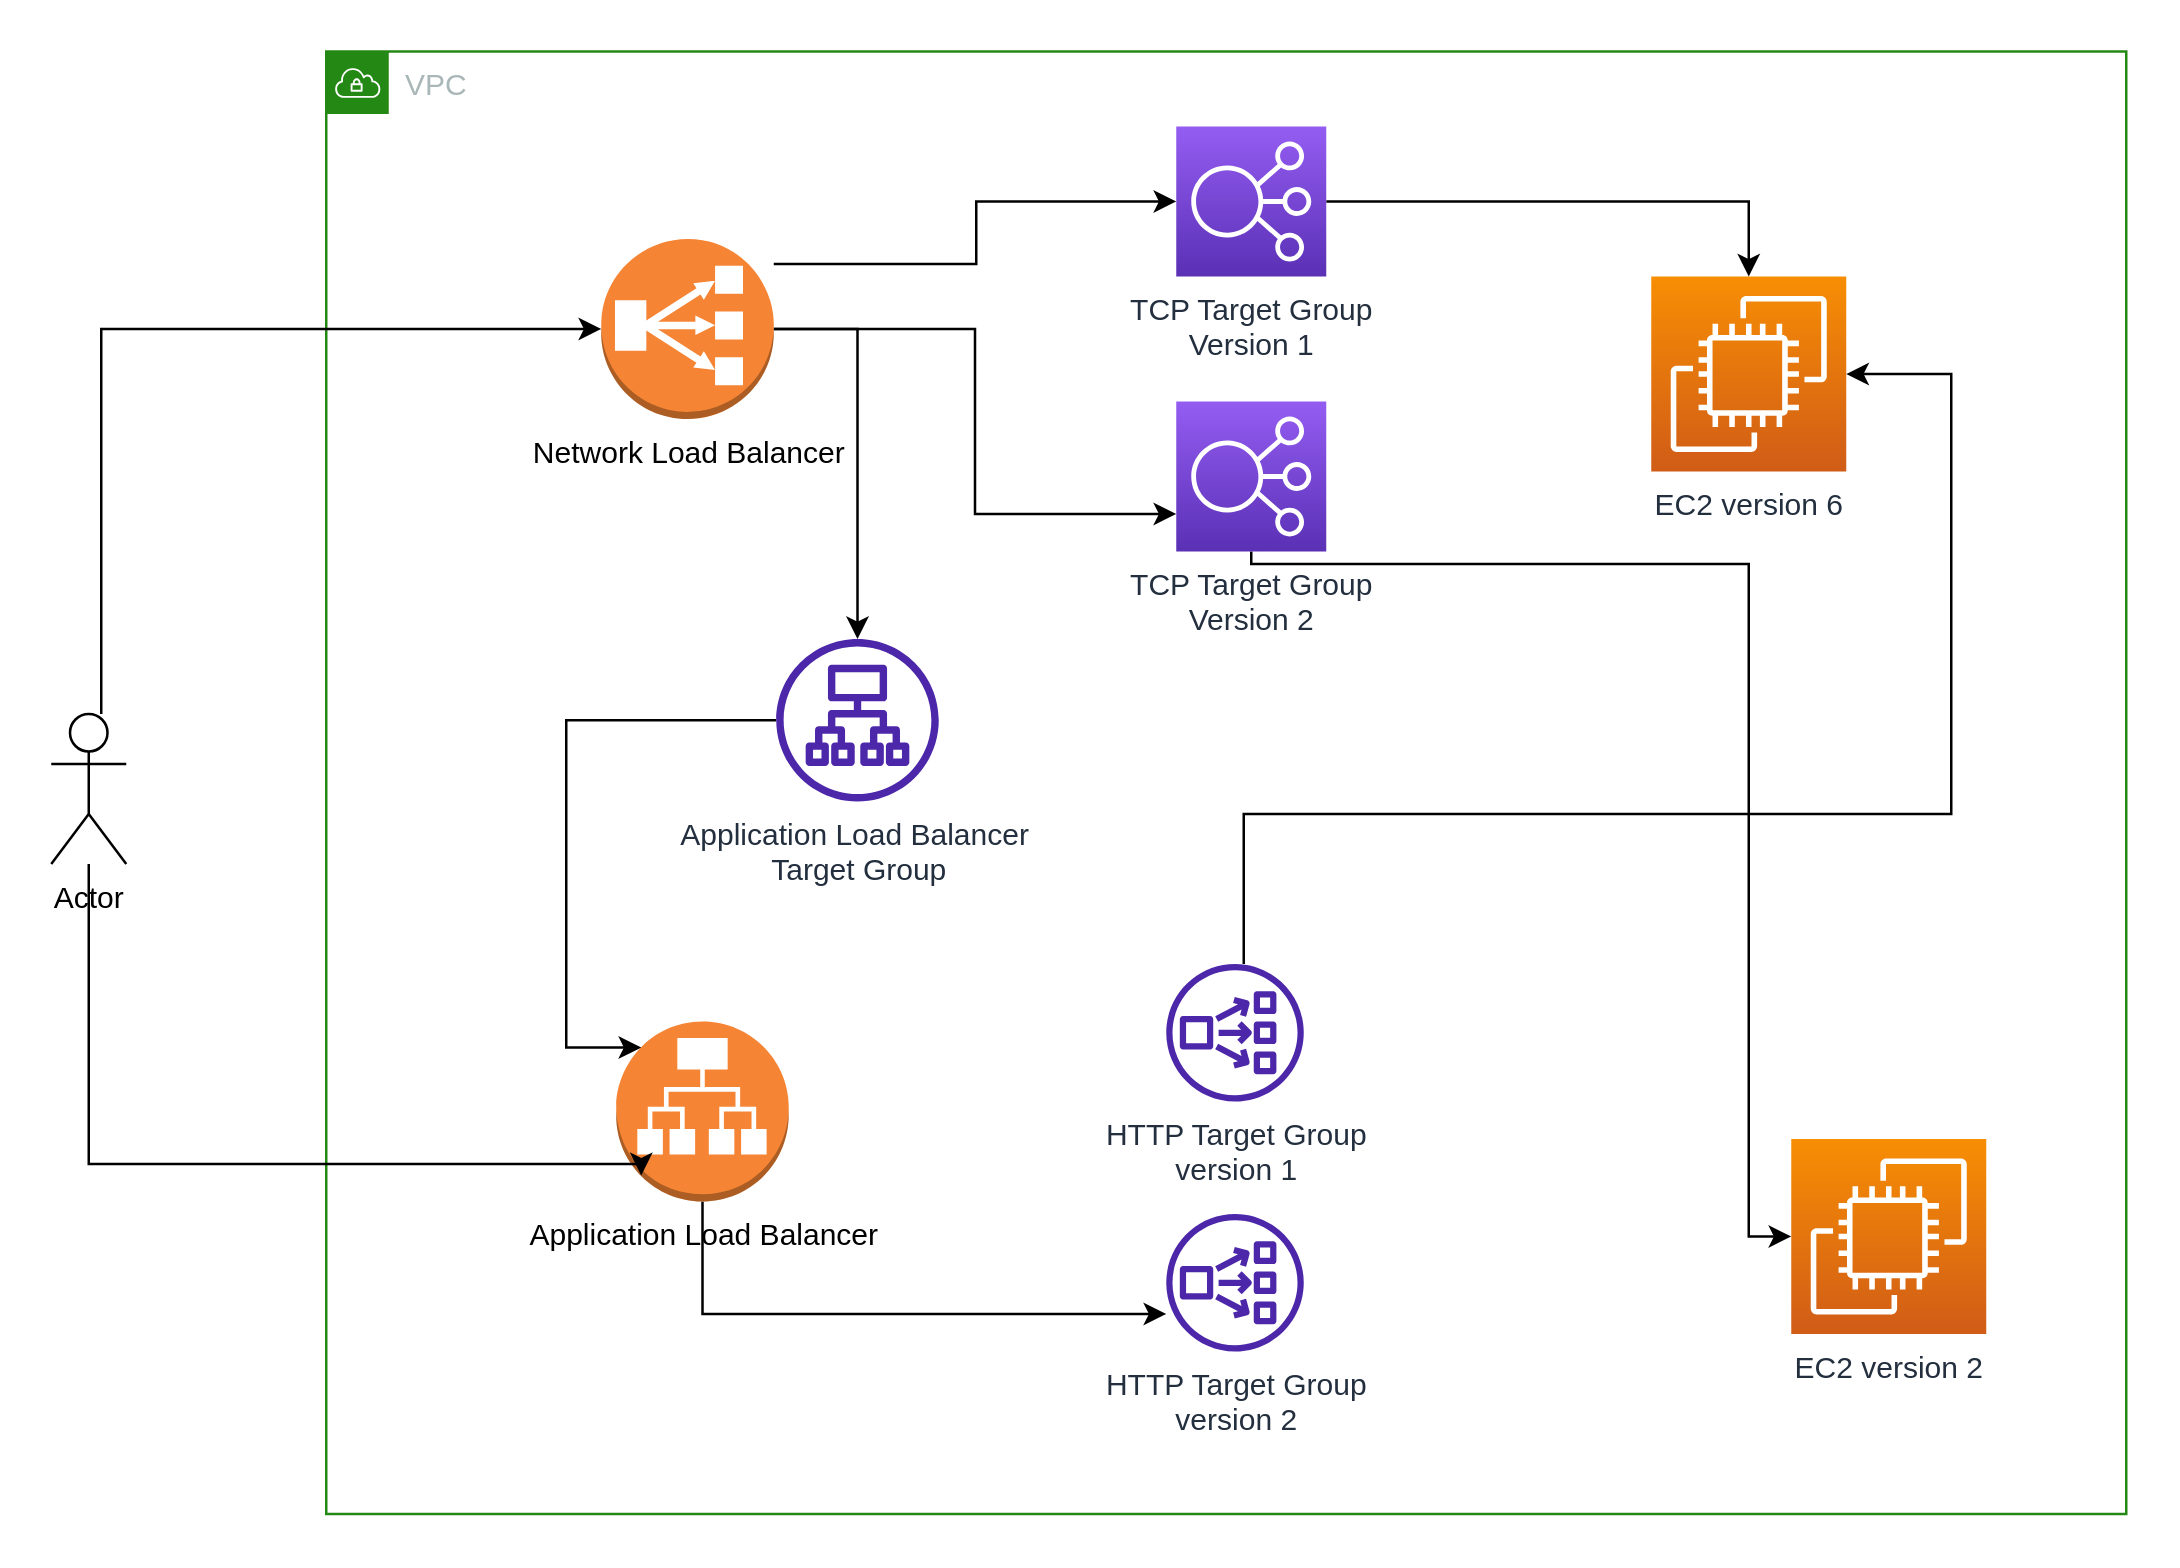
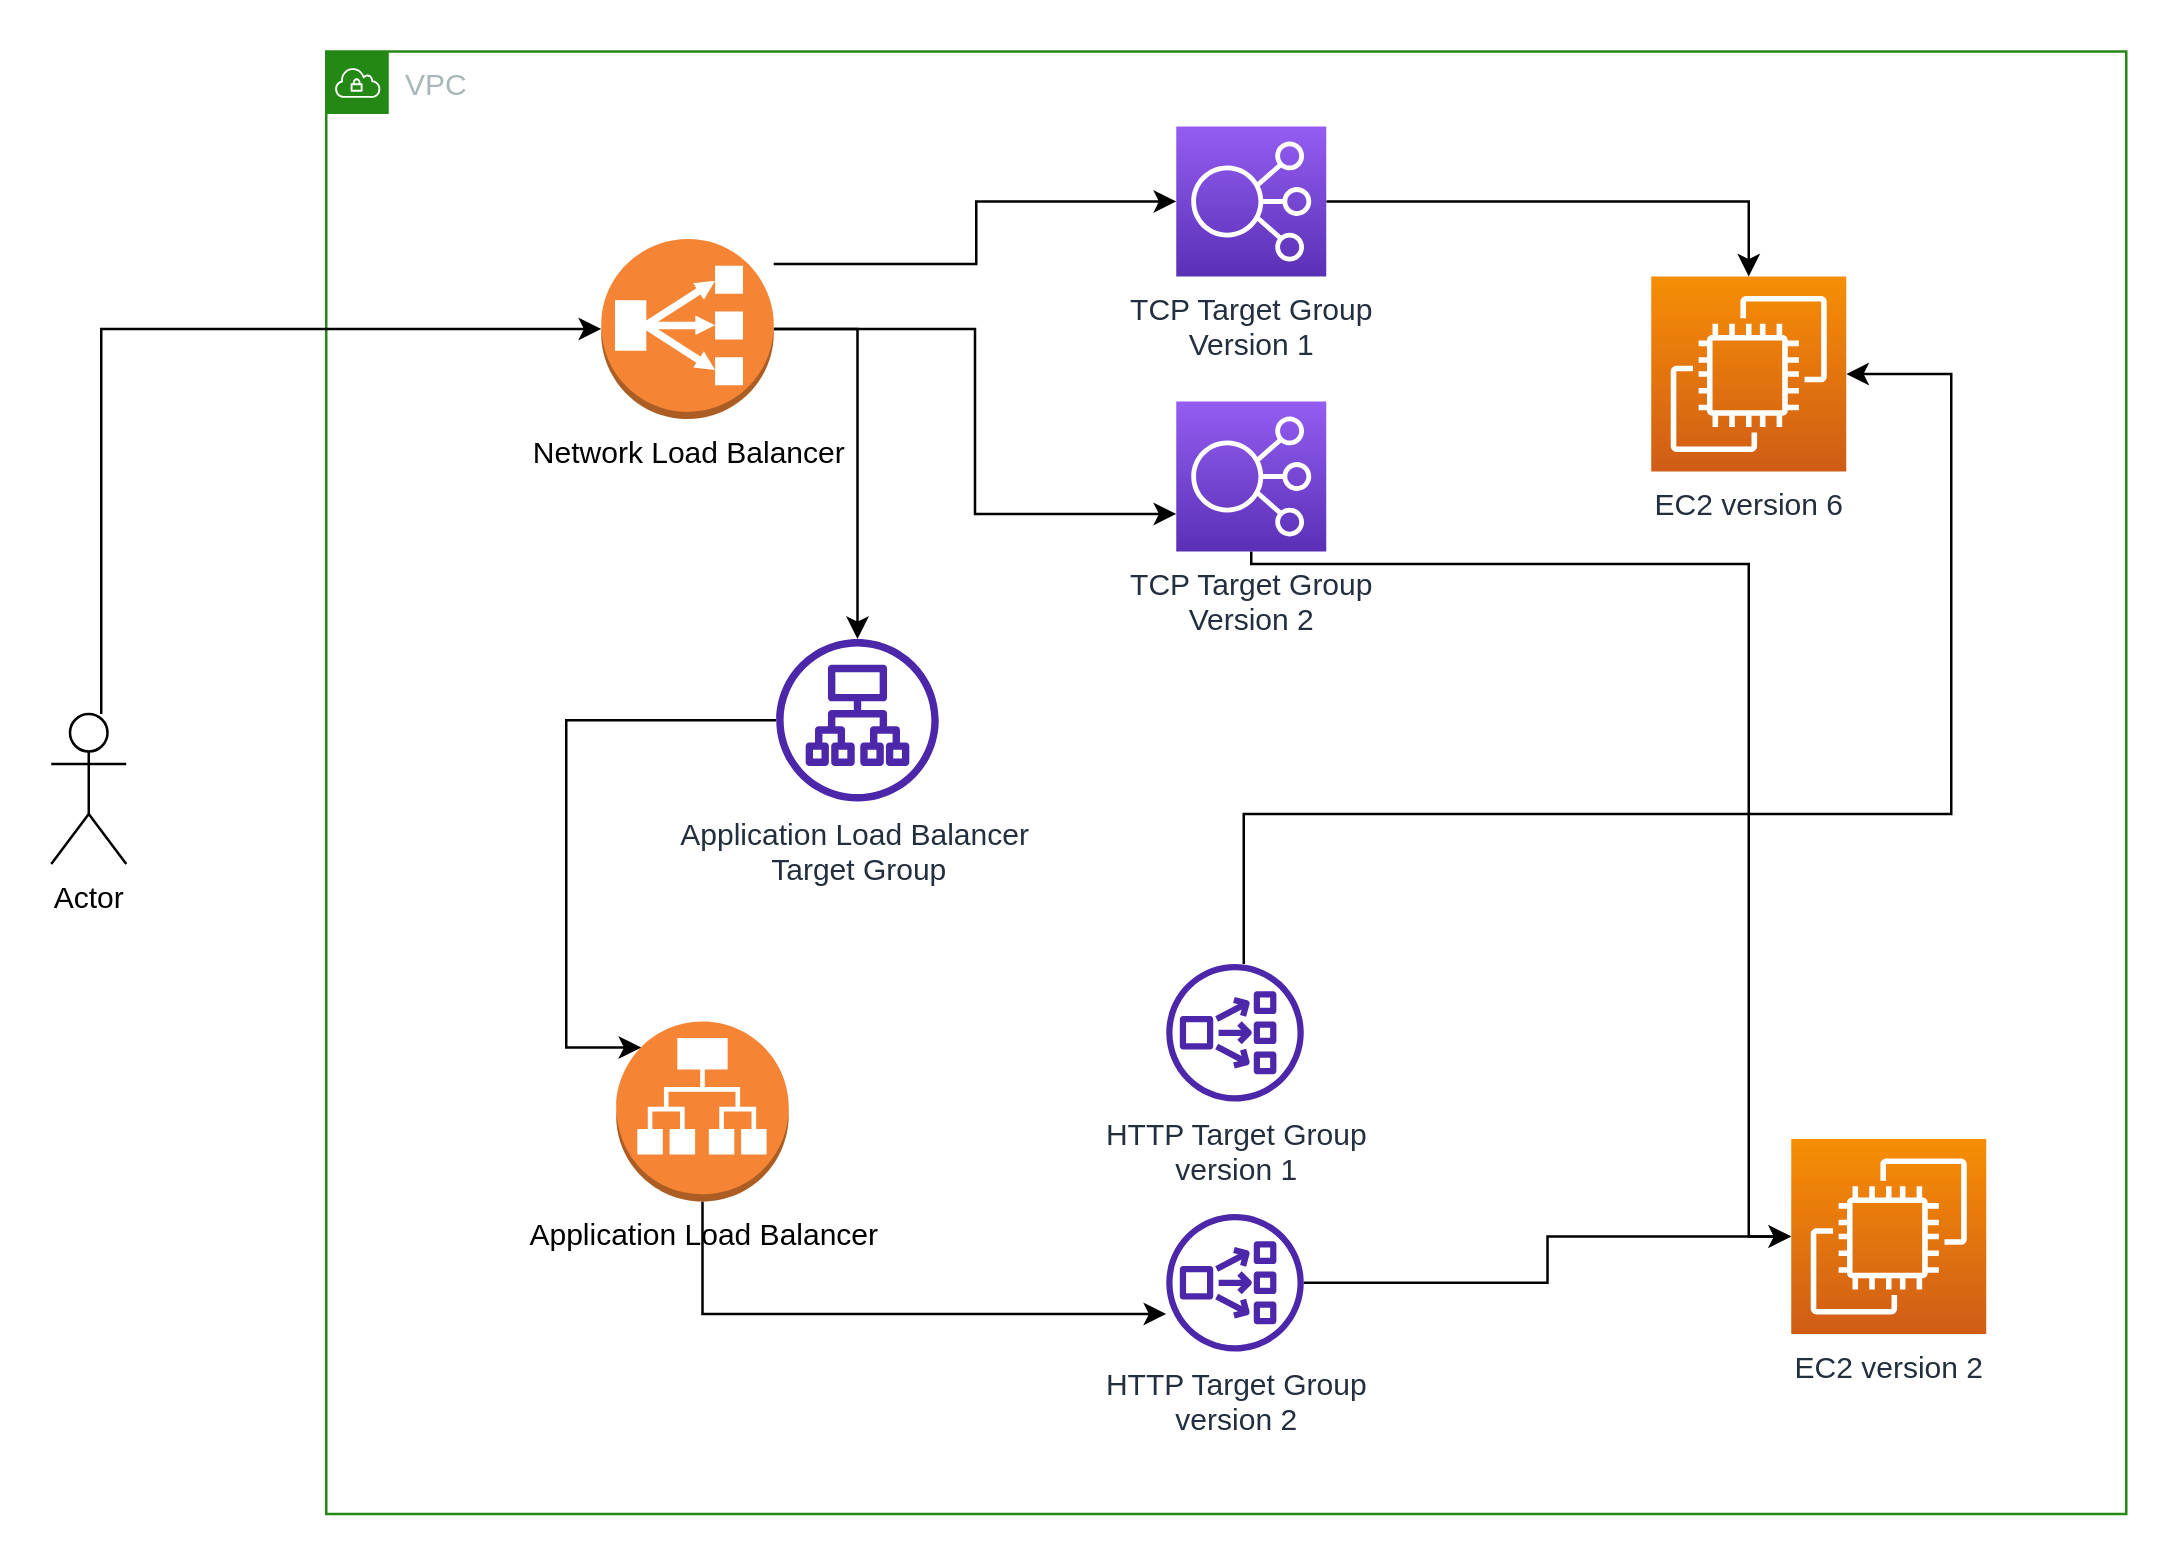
edge "Actor" -> "Application Load Balancer": removed
edge "HTTP Target Group version 2" -> "EC2 version 2": added
